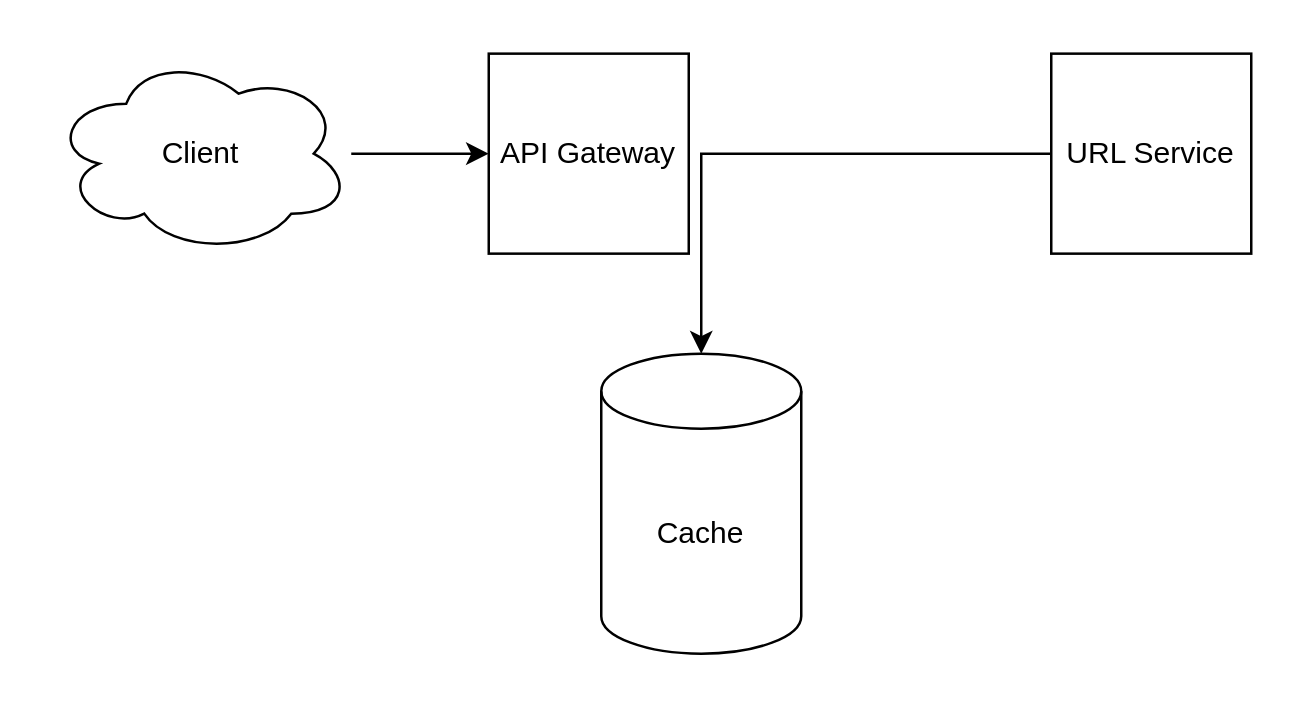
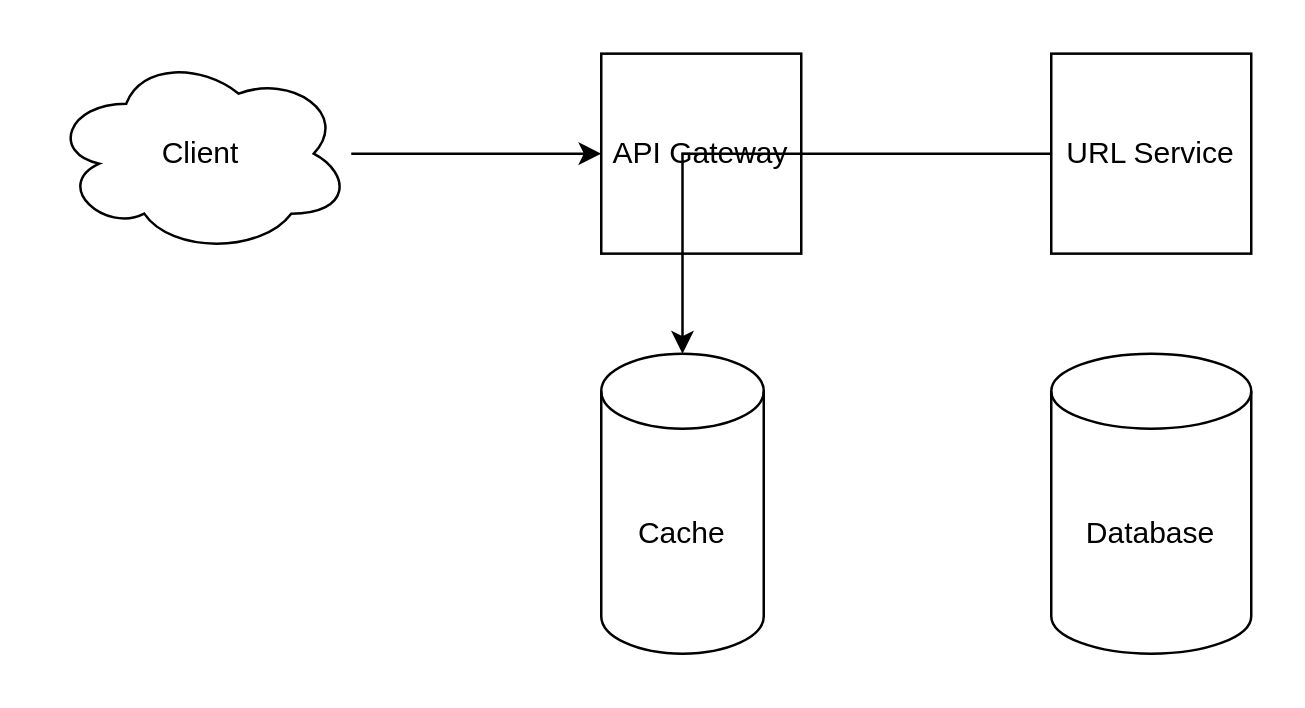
node "API Gateway": moved (589, 153) -> (701, 153)
node "Cache": size 200x300 -> 163x300
node "Database": added
